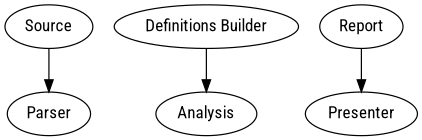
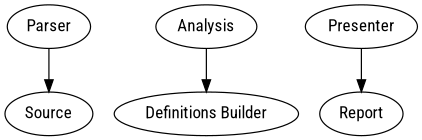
edge "Source" -> "Parser": reversed
edge "Definitions Builder" -> "Analysis": reversed
edge "Report" -> "Presenter": reversed
